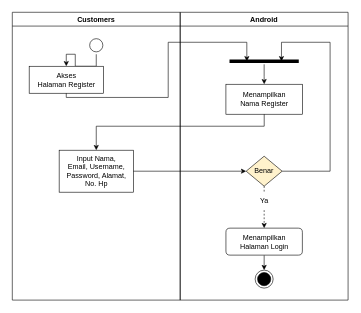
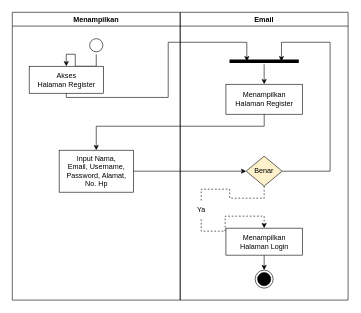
node "Customers": label "Customers" -> "Menampilkan"
node "Android": label "Android" -> "Email"
node "Menampilkan Nama Register": label "Menampilkan Nama Register" -> "Menampilkan Halaman Register"
node "Ya": moved (264, 201) -> (201, 210)
node "Menampilkan Halaman Login": shape rounded rectangle -> rectangle
